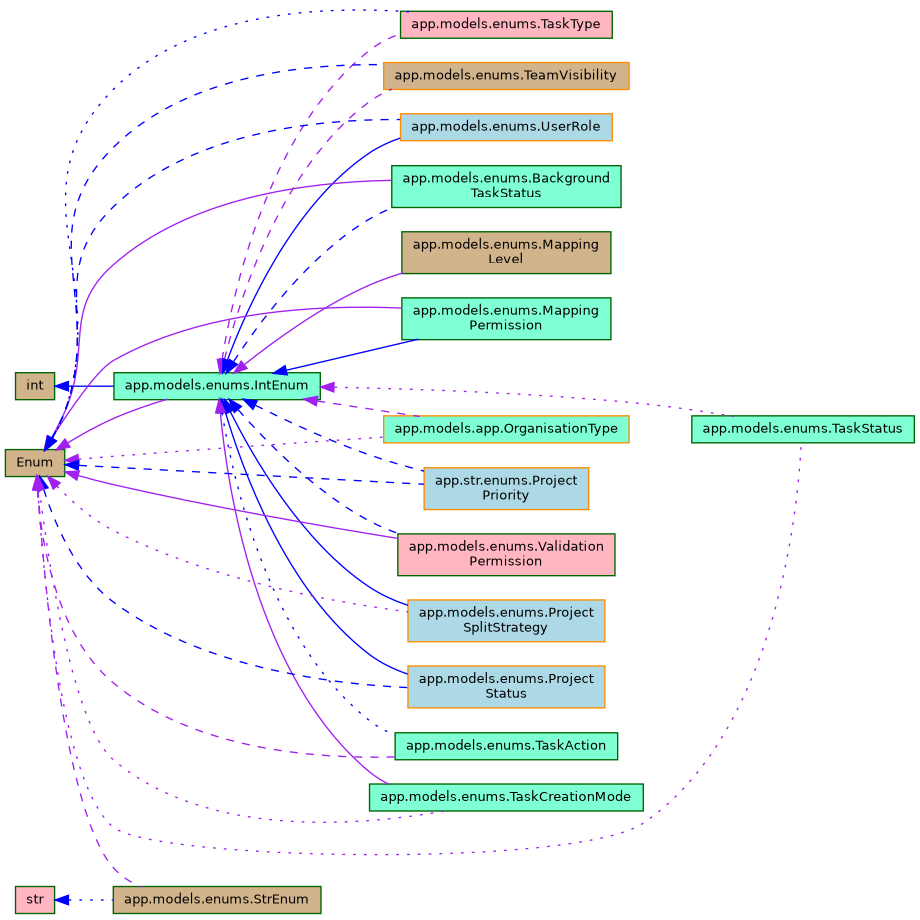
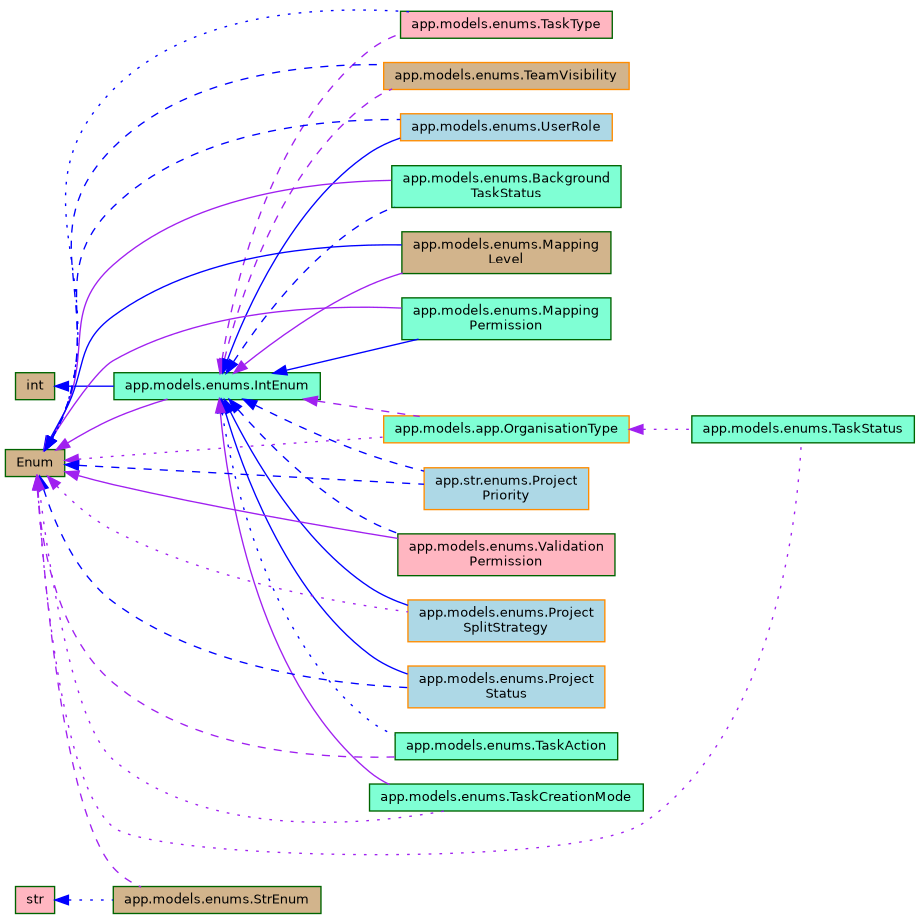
edge "app.models.enums.Mapping Level" -> "Enum": added
edge "app.models.enums.TaskStatus" -> "app.models.enums.IntEnum": now "app.models.enums.TaskStatus" -> "app.models.app.OrganisationType"
